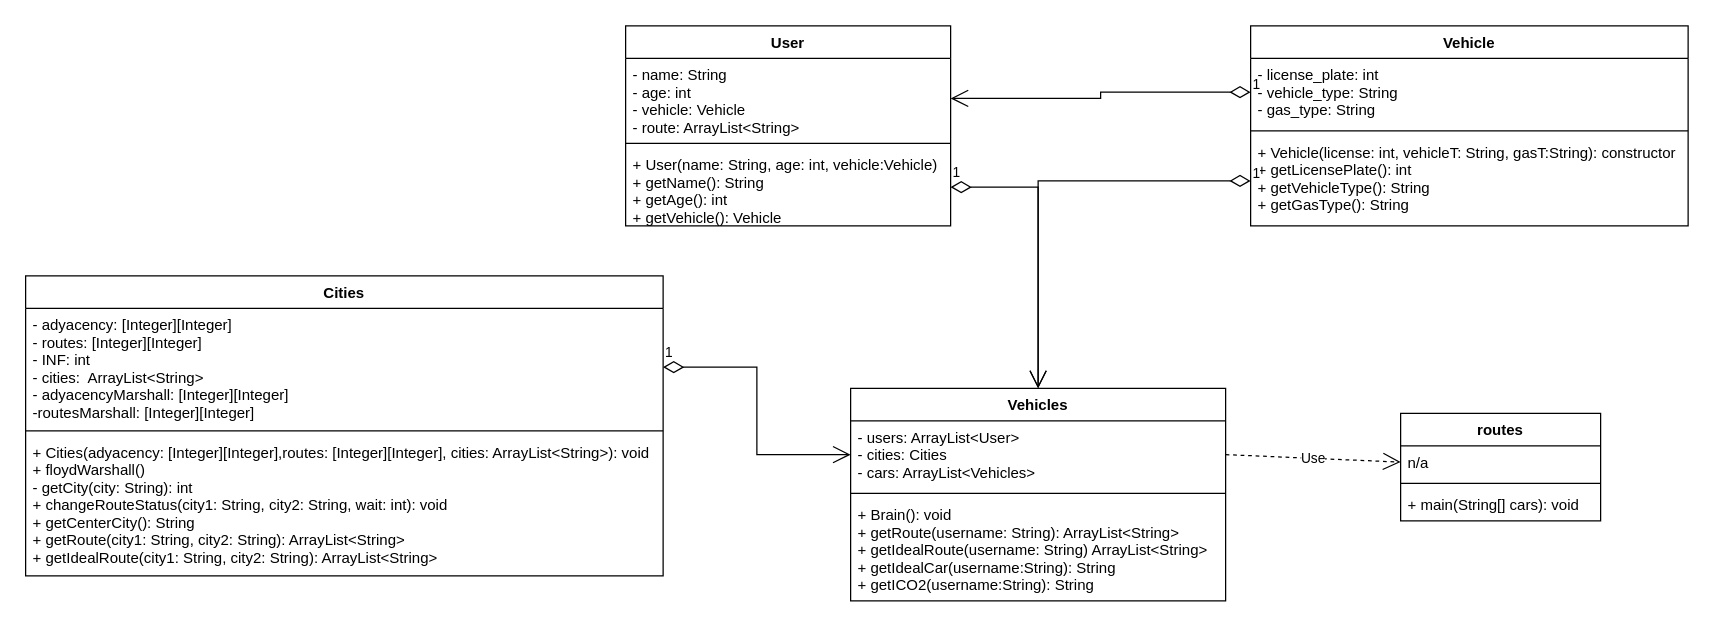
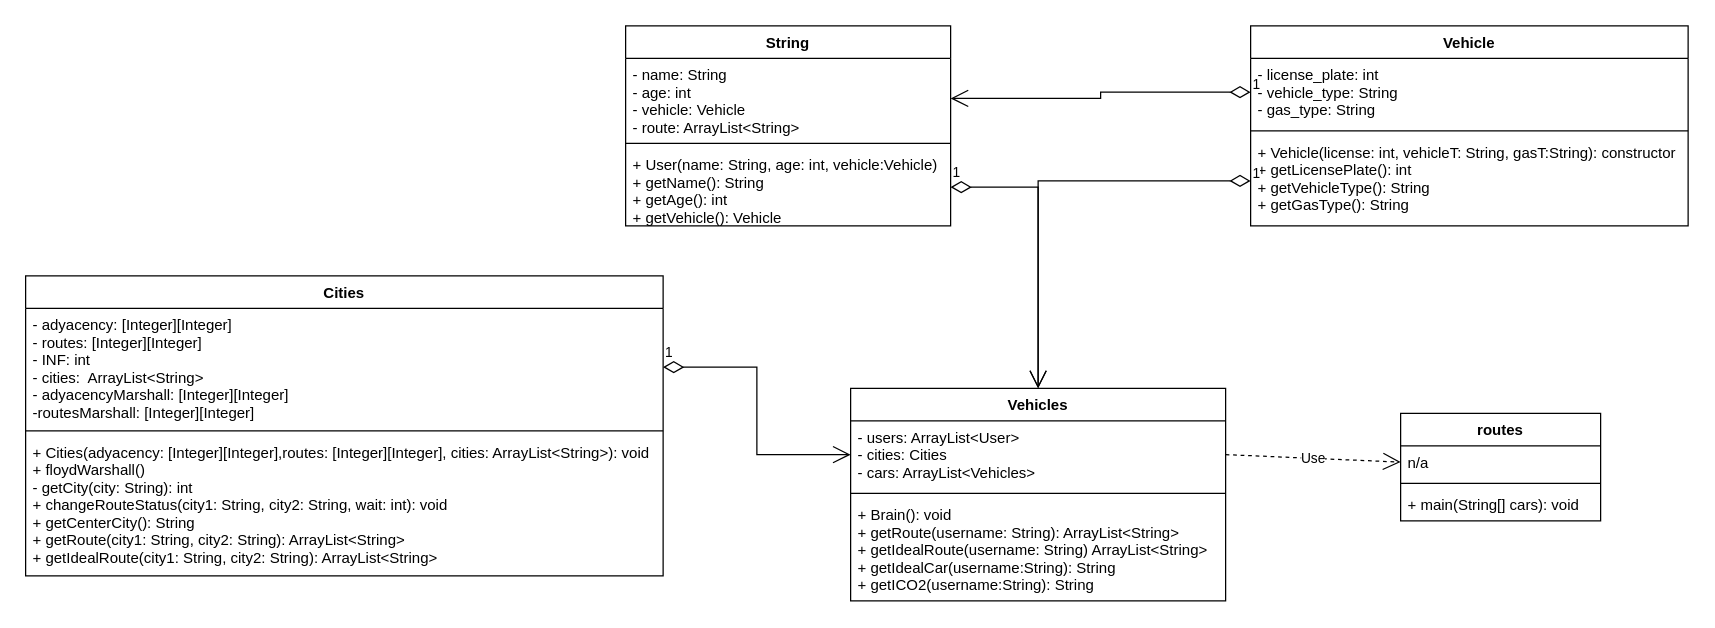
node "User": label "User" -> "String"
